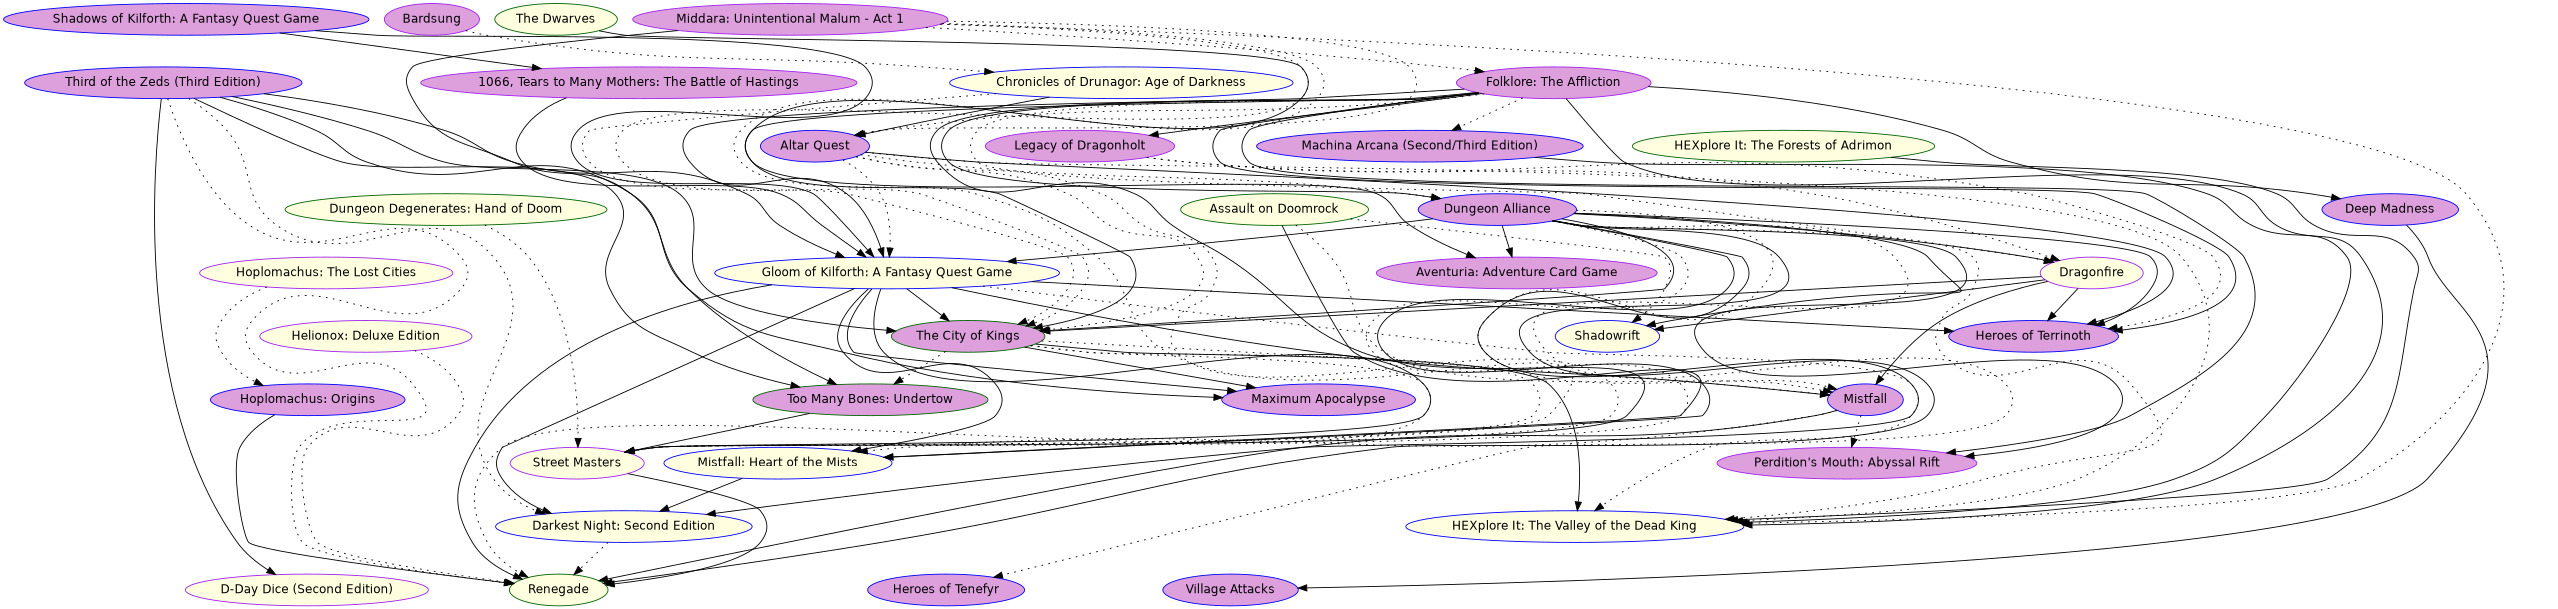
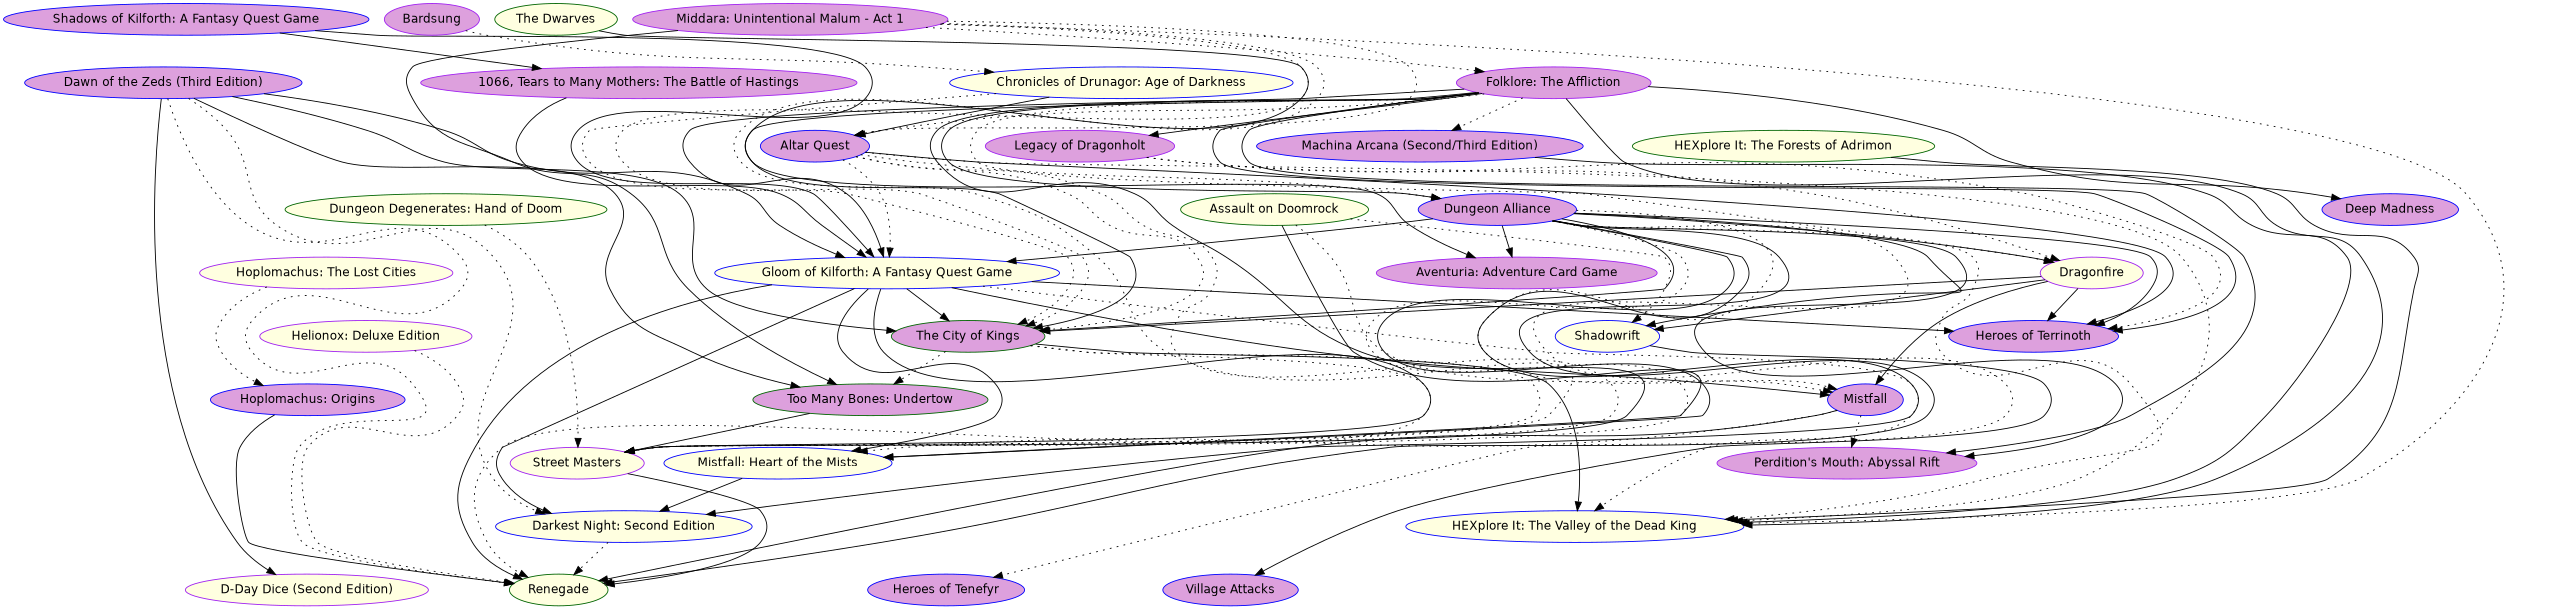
node "Third of the Zeds (Third Edition)": label "Third of the Zeds (Third Edition)" -> "Dawn of the Zeds (Third Edition)"
edge "The City of Kings" -> "Mistfall": removed
node "Maximum Apocalypse": removed
edge "Deep Madness" -> "Village Attacks": now "Shadowrift" -> "Village Attacks"
